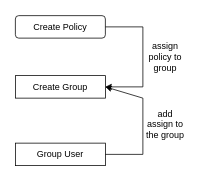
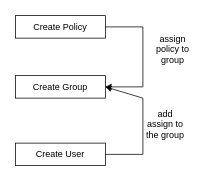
node "Create Policy": shape rounded rectangle -> rectangle
node "assign policy to group": moved (165, 57) -> (173, 49)
node "Group User": label "Group User" -> "Create User"
